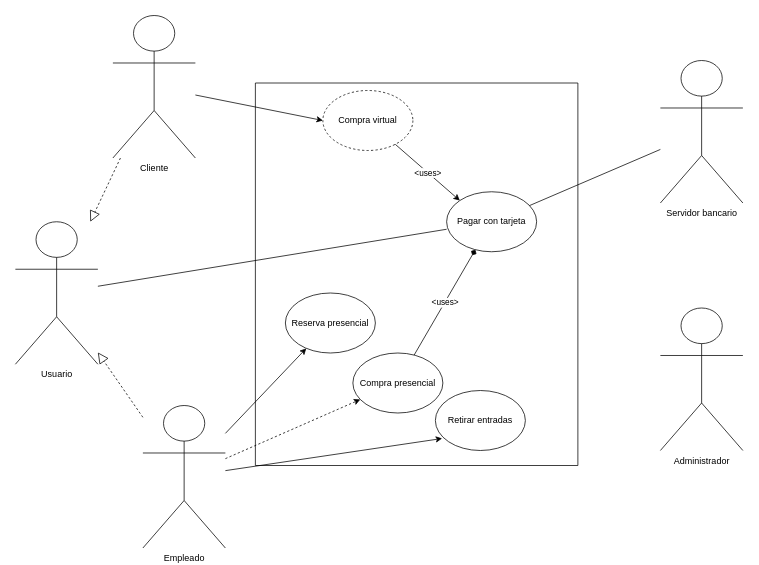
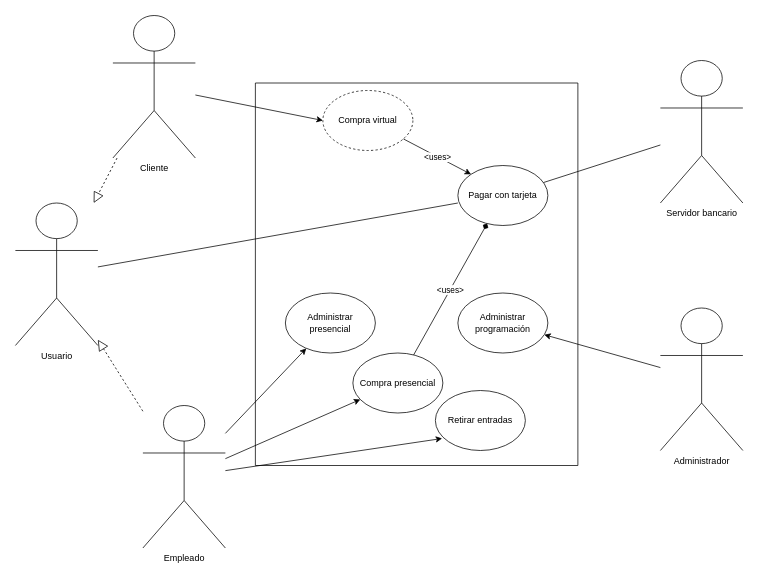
node "Pagar con tarjeta": moved (492, 222) -> (503, 195)
node "Usuario": moved (57, 293) -> (57, 274)
node "Reserva presencial": label "Reserva presencial" -> "Administrar presencial"
node "Administrar programación": added
edge "Administrador" -> "Administrar programación": added
edge "Empleado" -> "Compra presencial": style dashed -> solid
